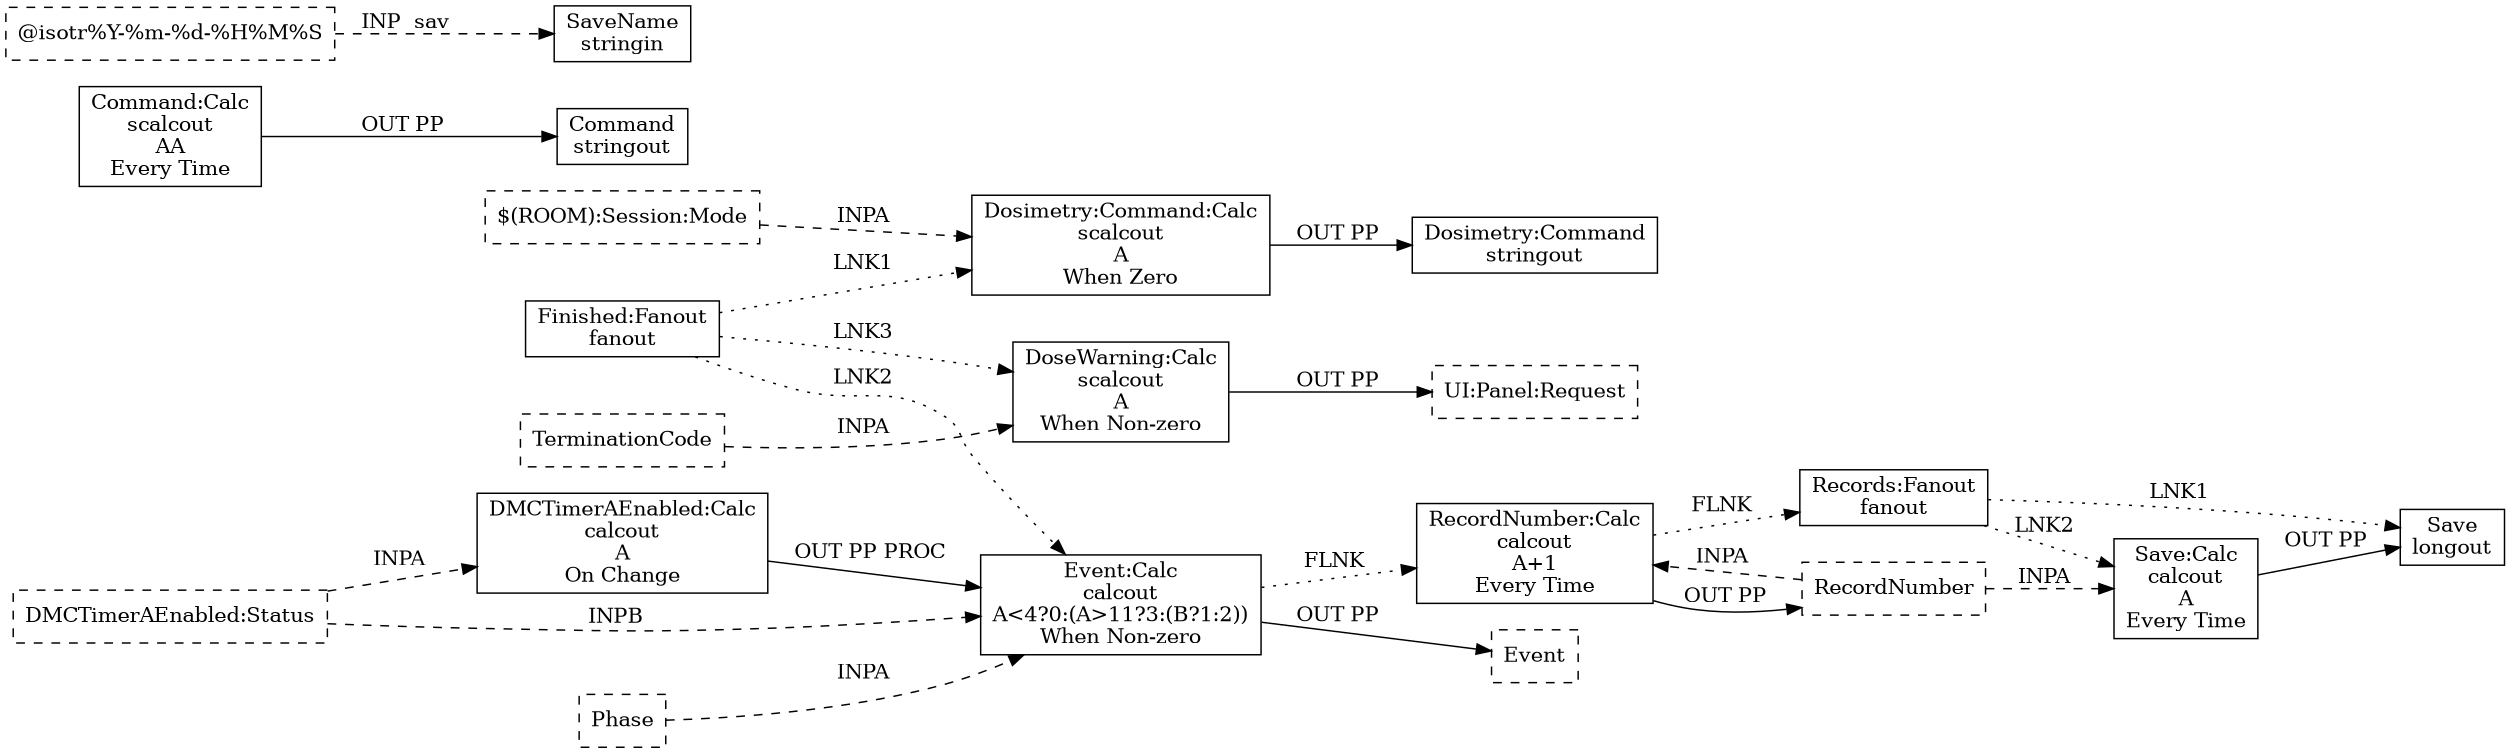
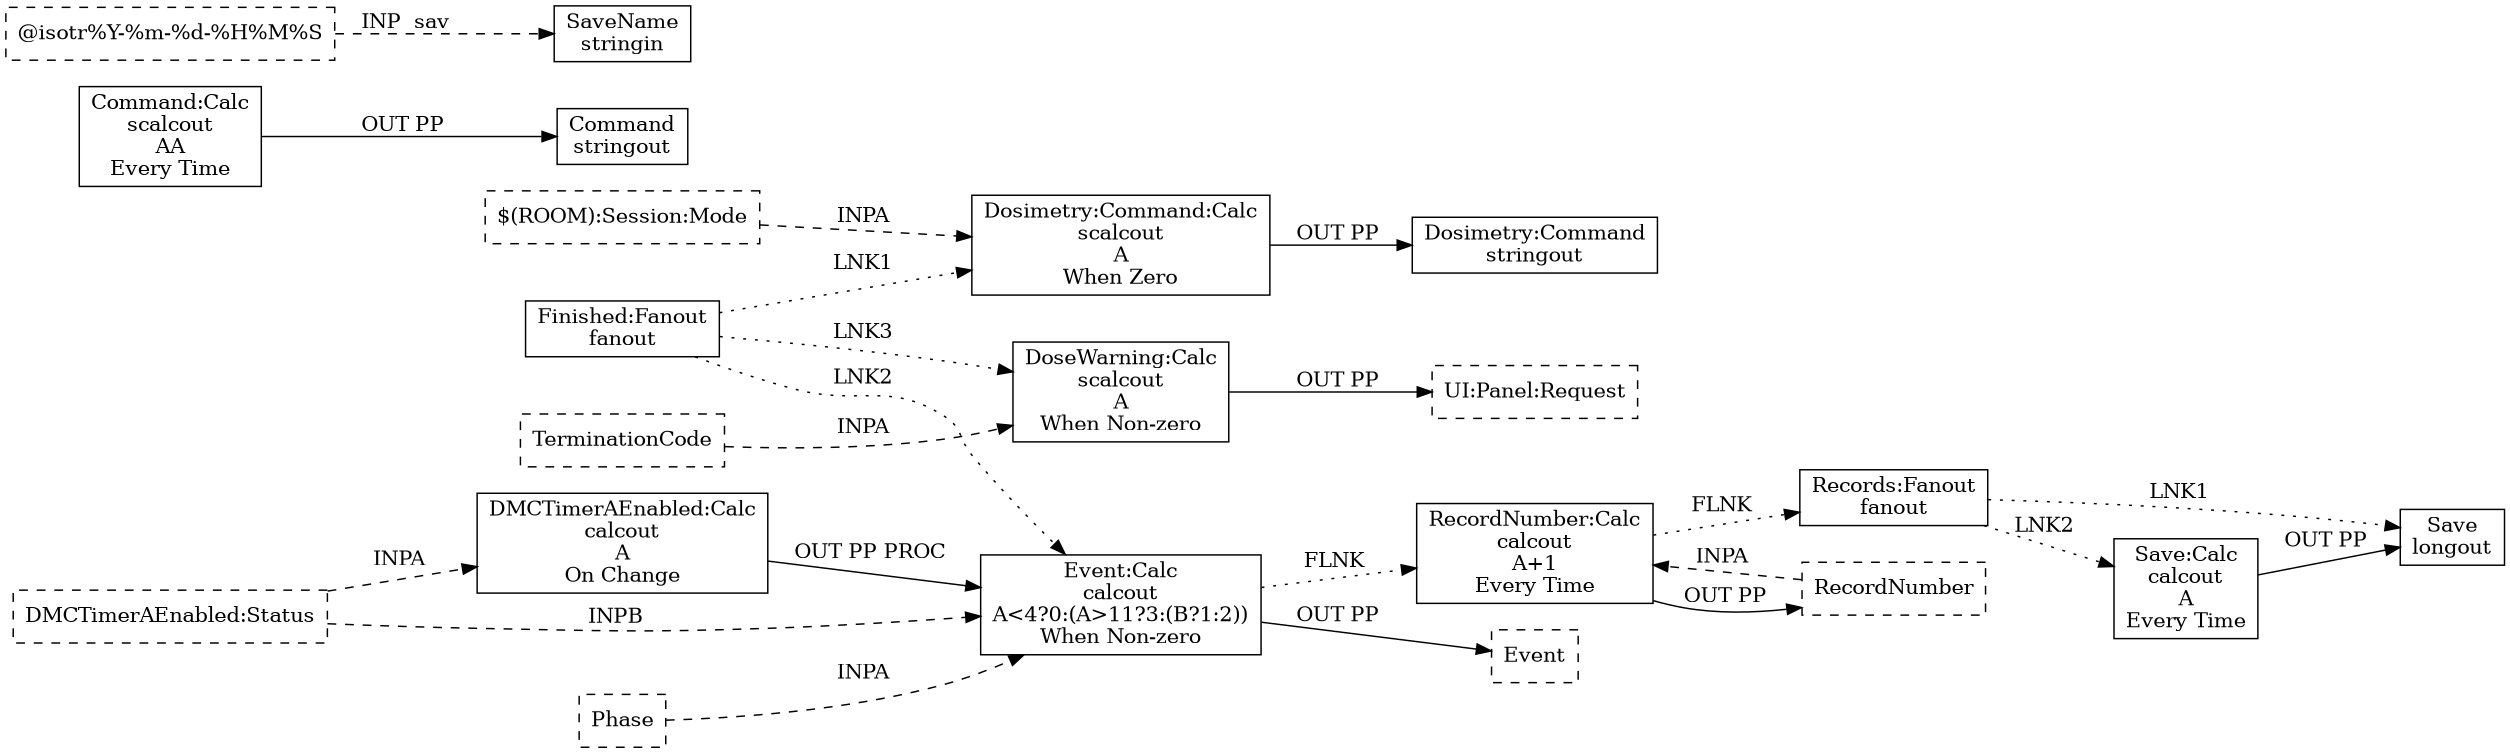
edge "RecordNumber" -> "Save:Calc calcout A Every Time": removed, label "INPA"
